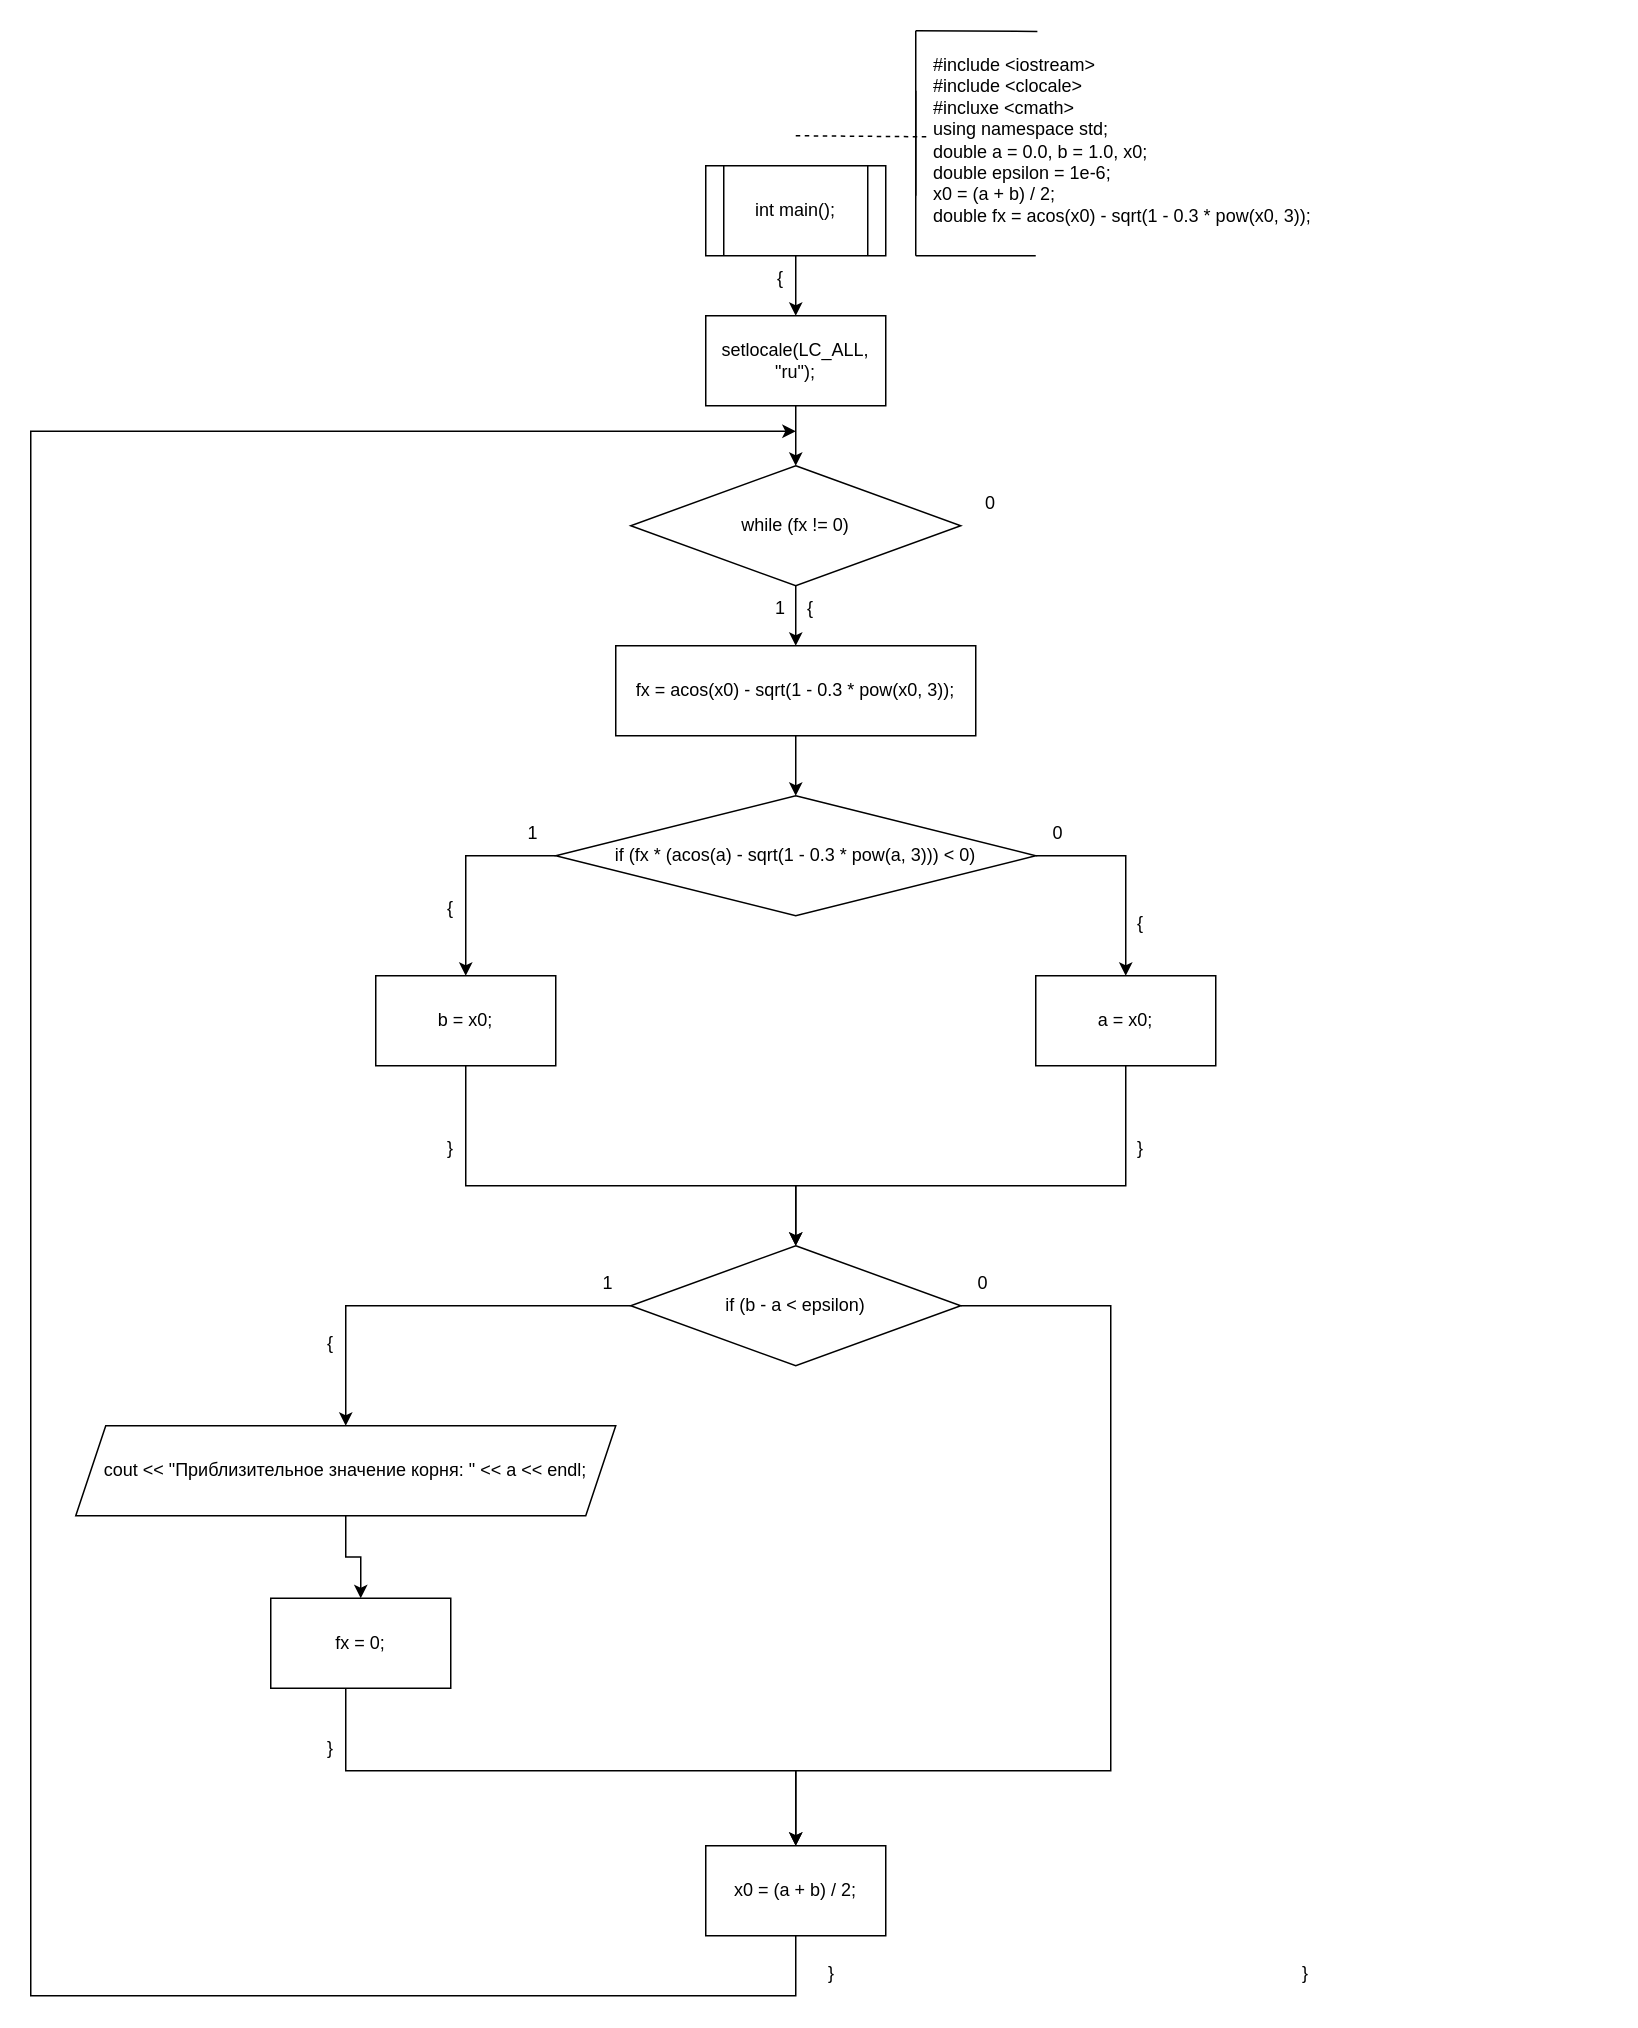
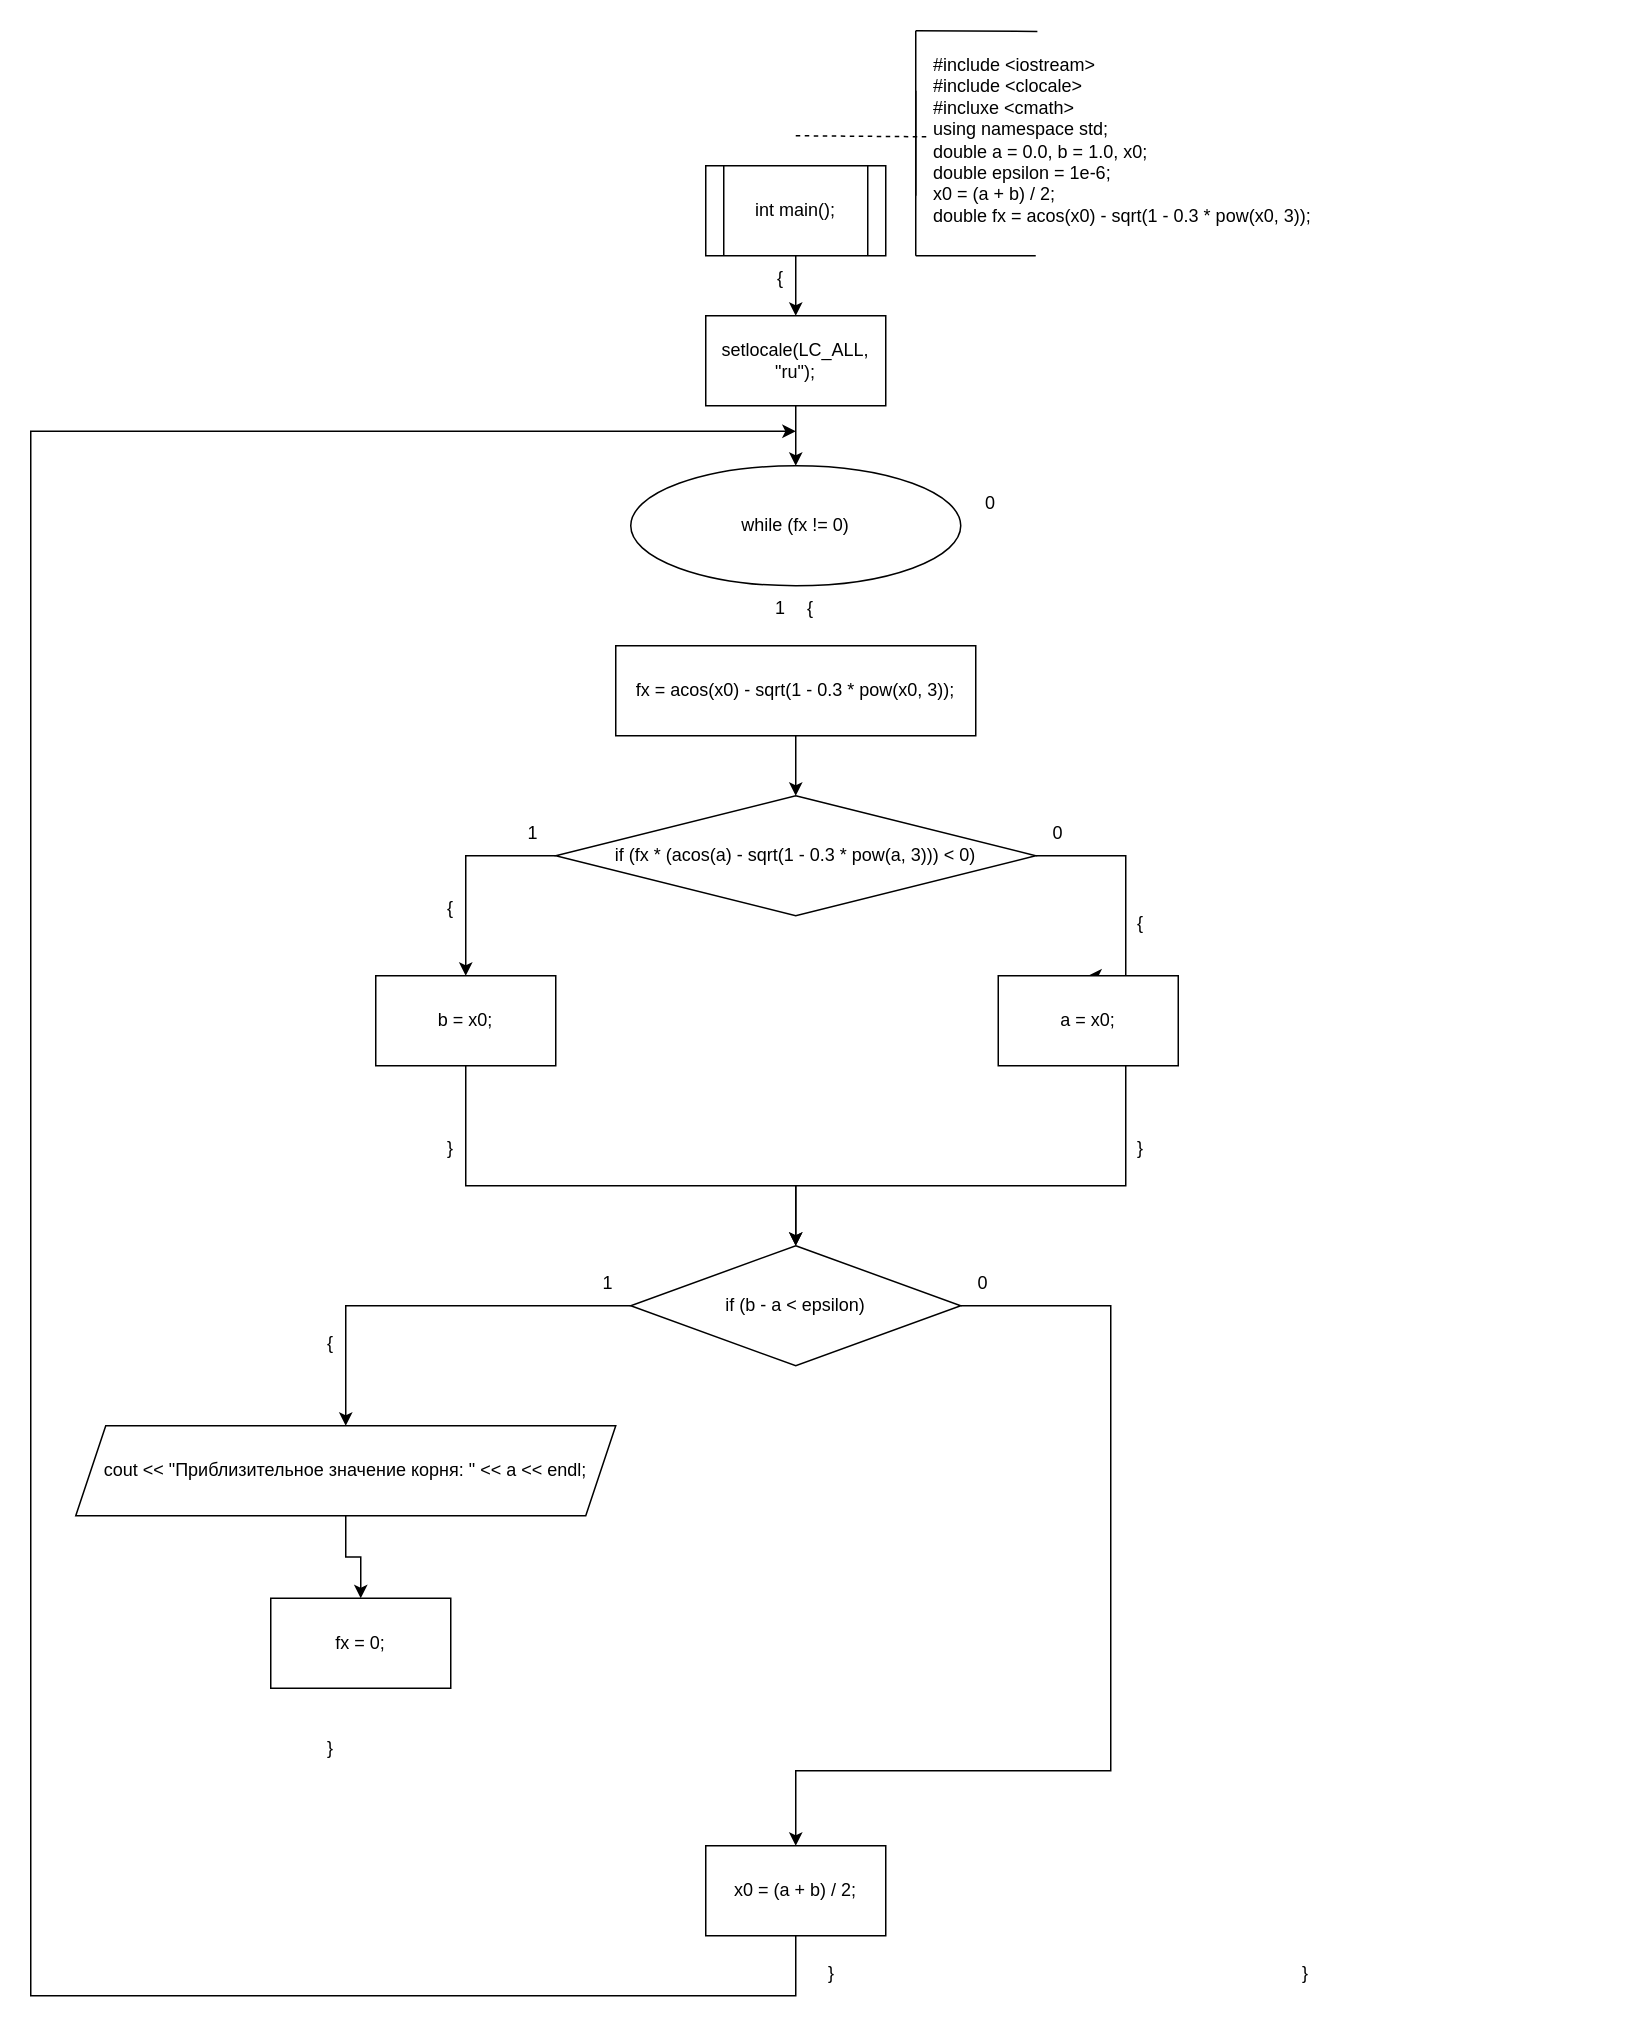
node "while (fx != 0)": shape diamond -> ellipse
edge "while (fx != 0)" -> "fx = acos(x0) - sqrt(1 - 0.3 * pow(x0, 3));": removed
node "a = x0;": moved (1126, 1021) -> (1088, 1021)
edge "fx = 0;" -> "x0 = (a + b) / 2;": removed
